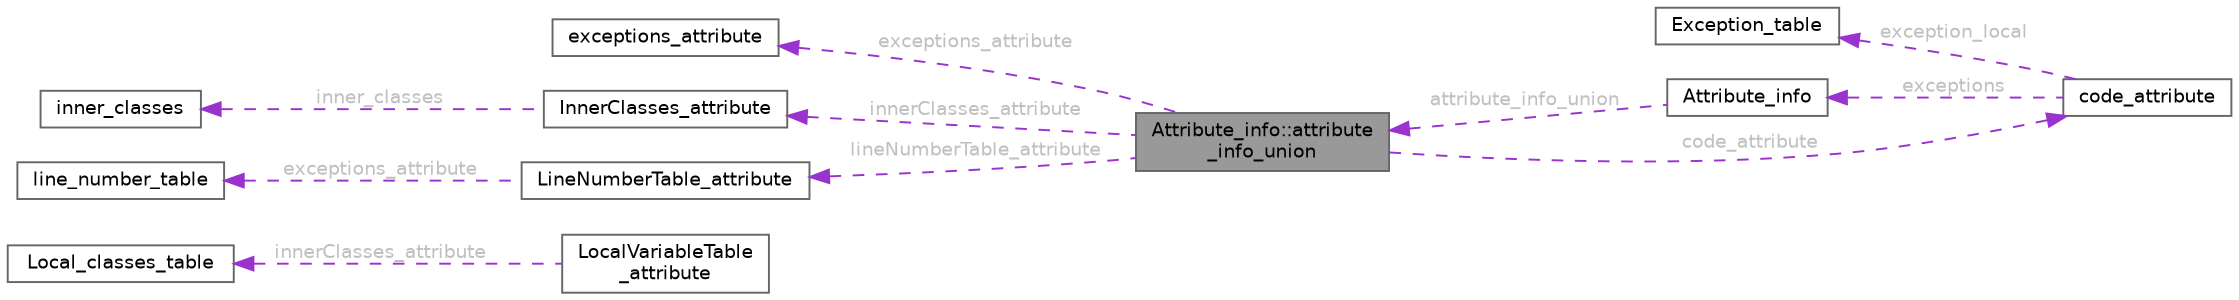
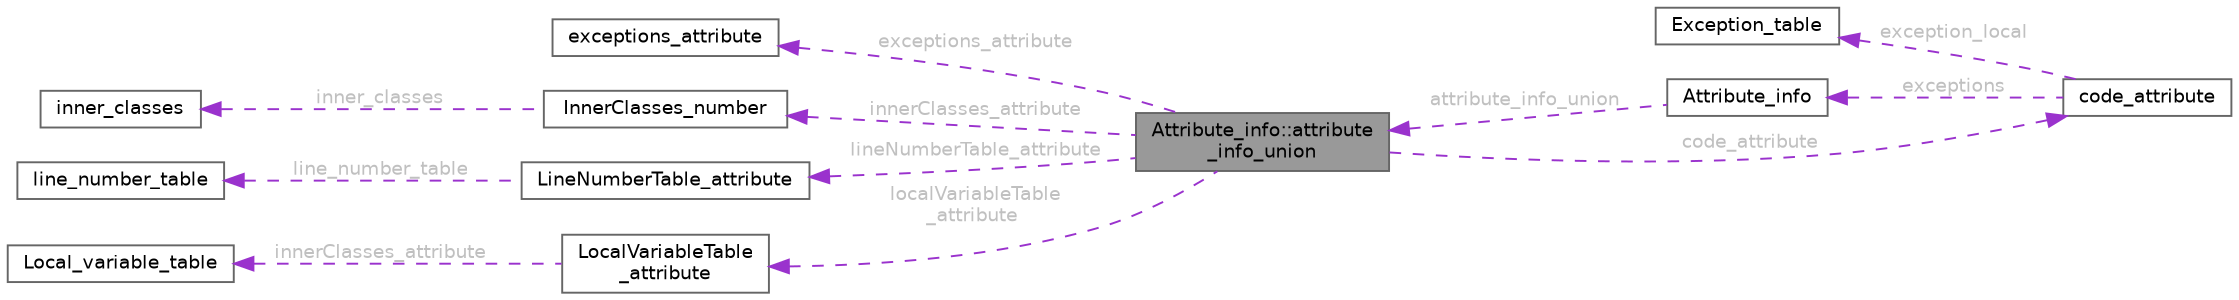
node "InnerClasses_attribute": label "InnerClasses_attribute" -> "InnerClasses_number"
edge "LineNumberTable_attribute" -> "line_number_table": label " exceptions_attribute" -> " line_number_table"
edge "Attribute_info::attribute _info_union" -> "LocalVariableTable _attribute": added, label "localVariableTable _attribute"
node "Local_classes_table": label "Local_classes_table" -> "Local_variable_table"
